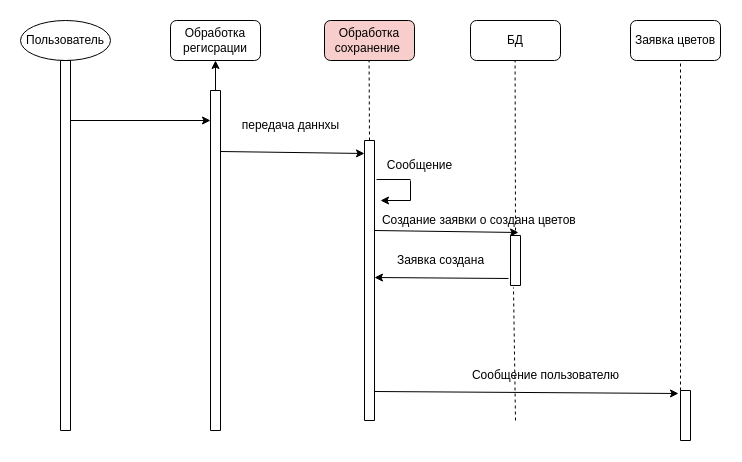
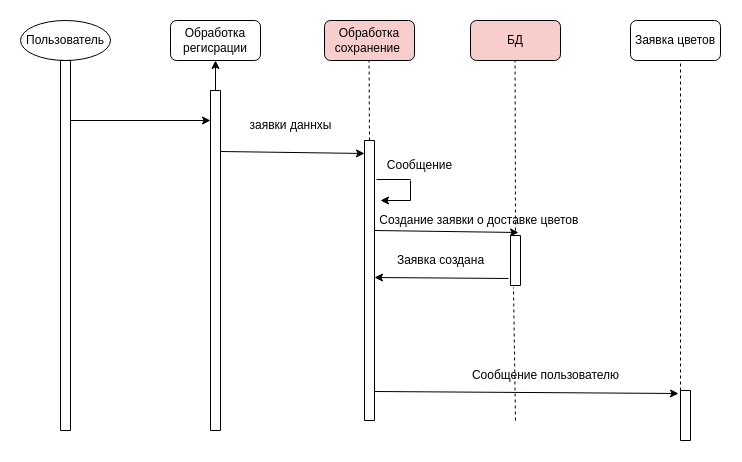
node "БД": fillcolor #ffffff -> #f8cecc
node "передача даннхы": label "передача даннхы" -> "заявки даннхы"
node "Создание заявки о создана цветов": label "Создание заявки о создана цветов" -> "Создание заявки о доставке цветов"
